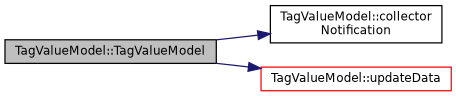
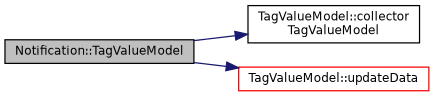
node "TagValueModel::collector Notification": label "TagValueModel::collector Notification" -> "TagValueModel::collector TagValueModel"
node "TagValueModel::TagValueModel": label "TagValueModel::TagValueModel" -> "Notification::TagValueModel"
